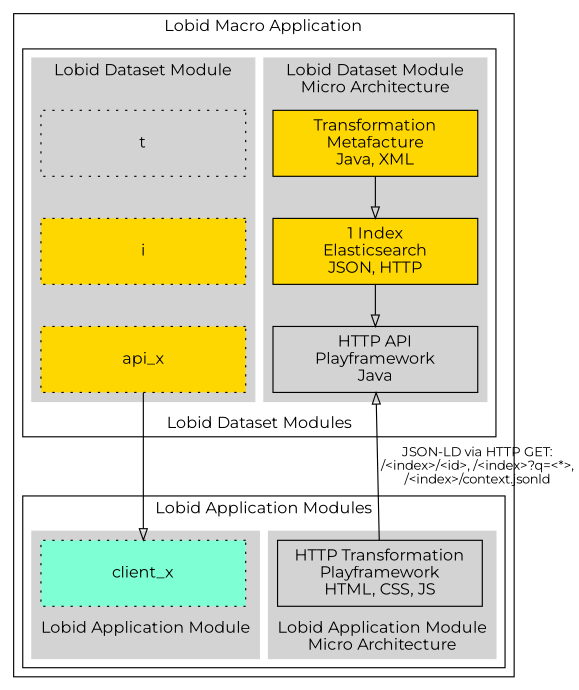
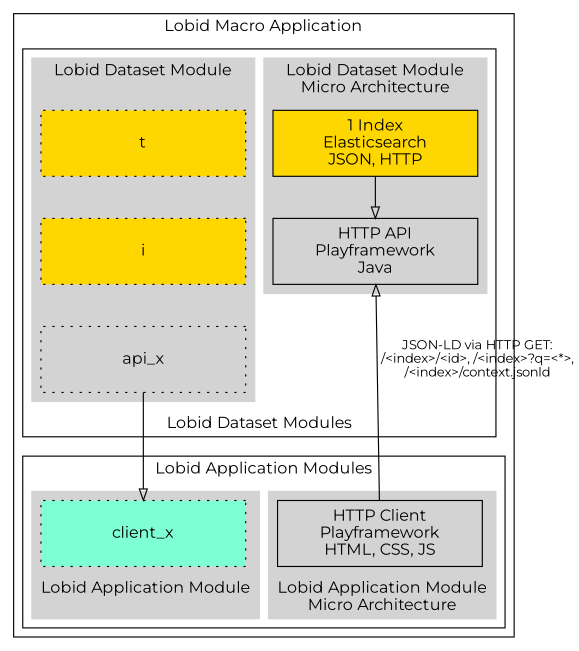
node "t": fillcolor lightgrey -> gold
node "Transformation Metafacture Java, XML": removed
node "api_x": fillcolor gold -> lightgrey
node "HTTP Transformation Playframework HTML, CSS, JS": label "HTTP Transformation Playframework HTML, CSS, JS" -> "HTTP Client Playframework HTML, CSS, JS"
